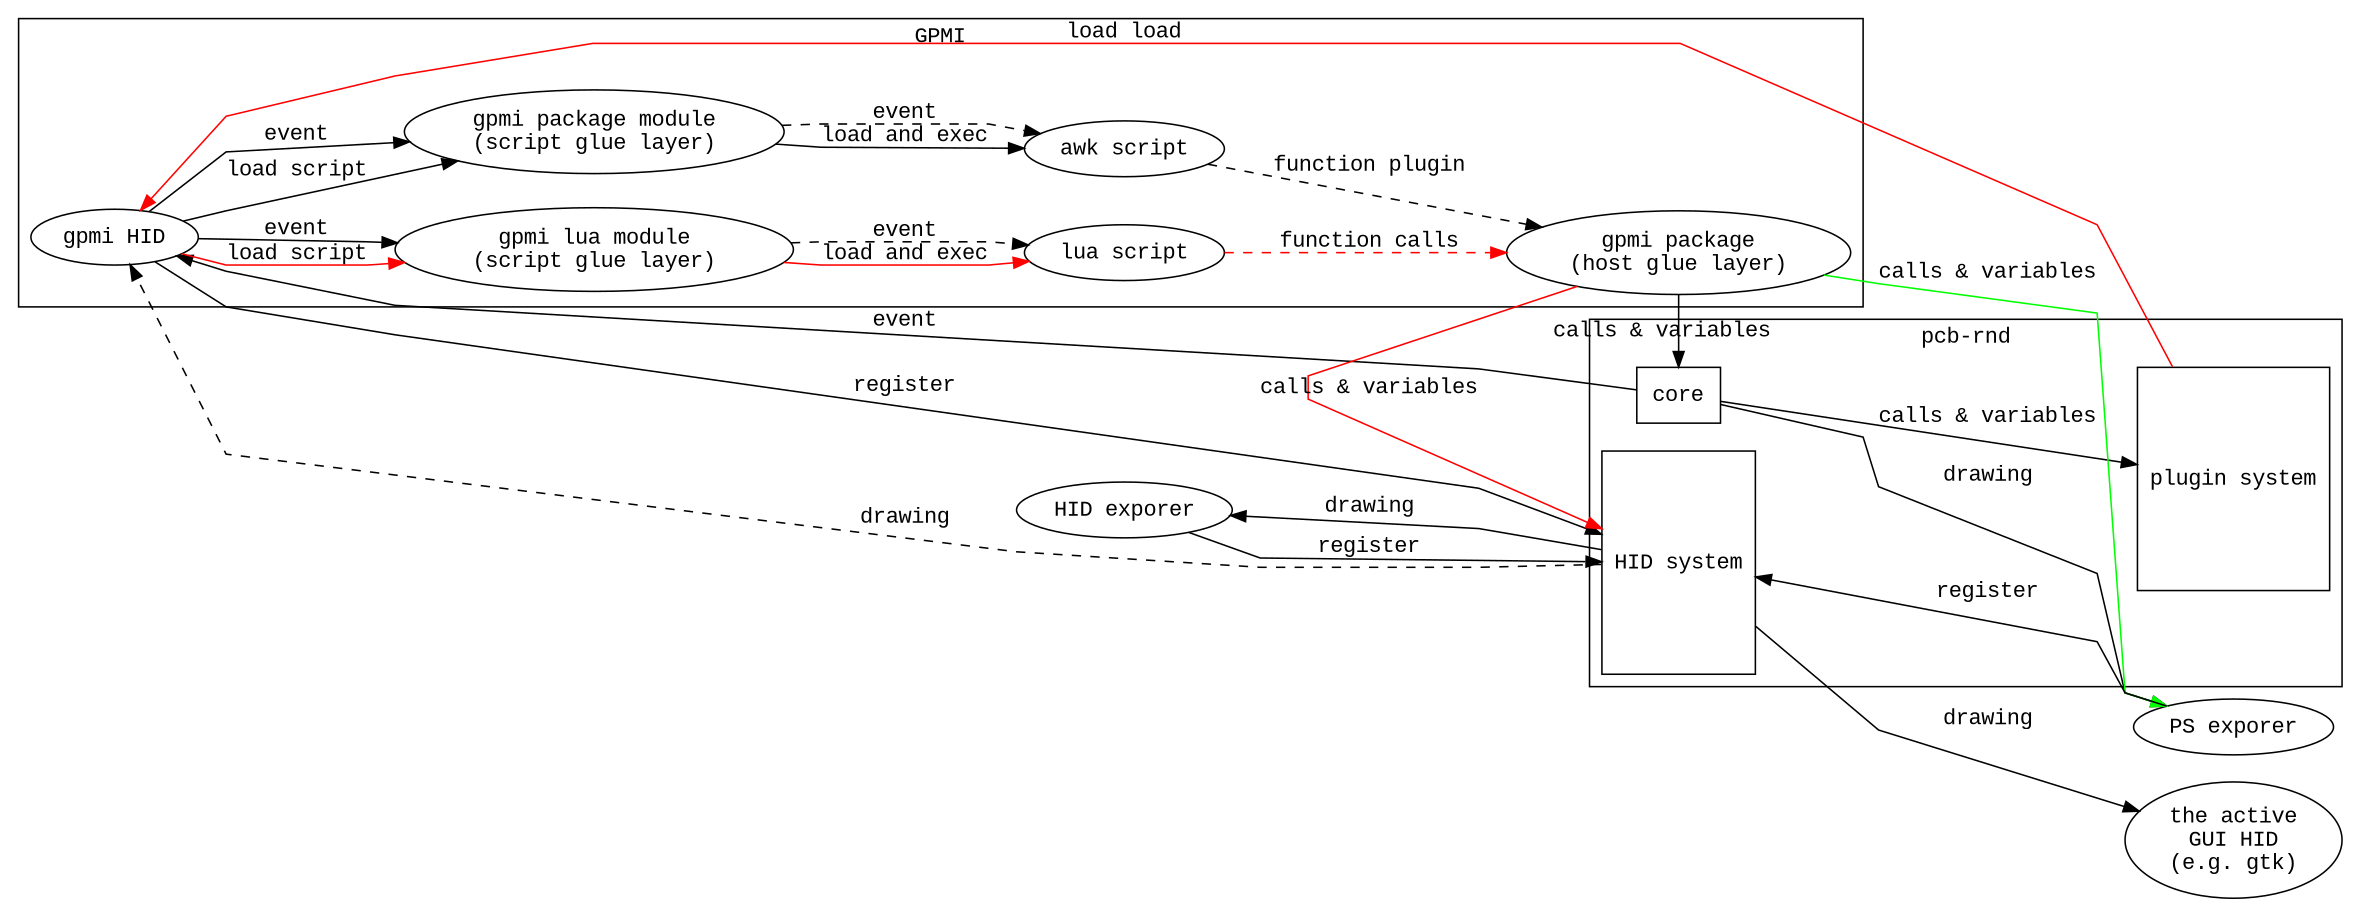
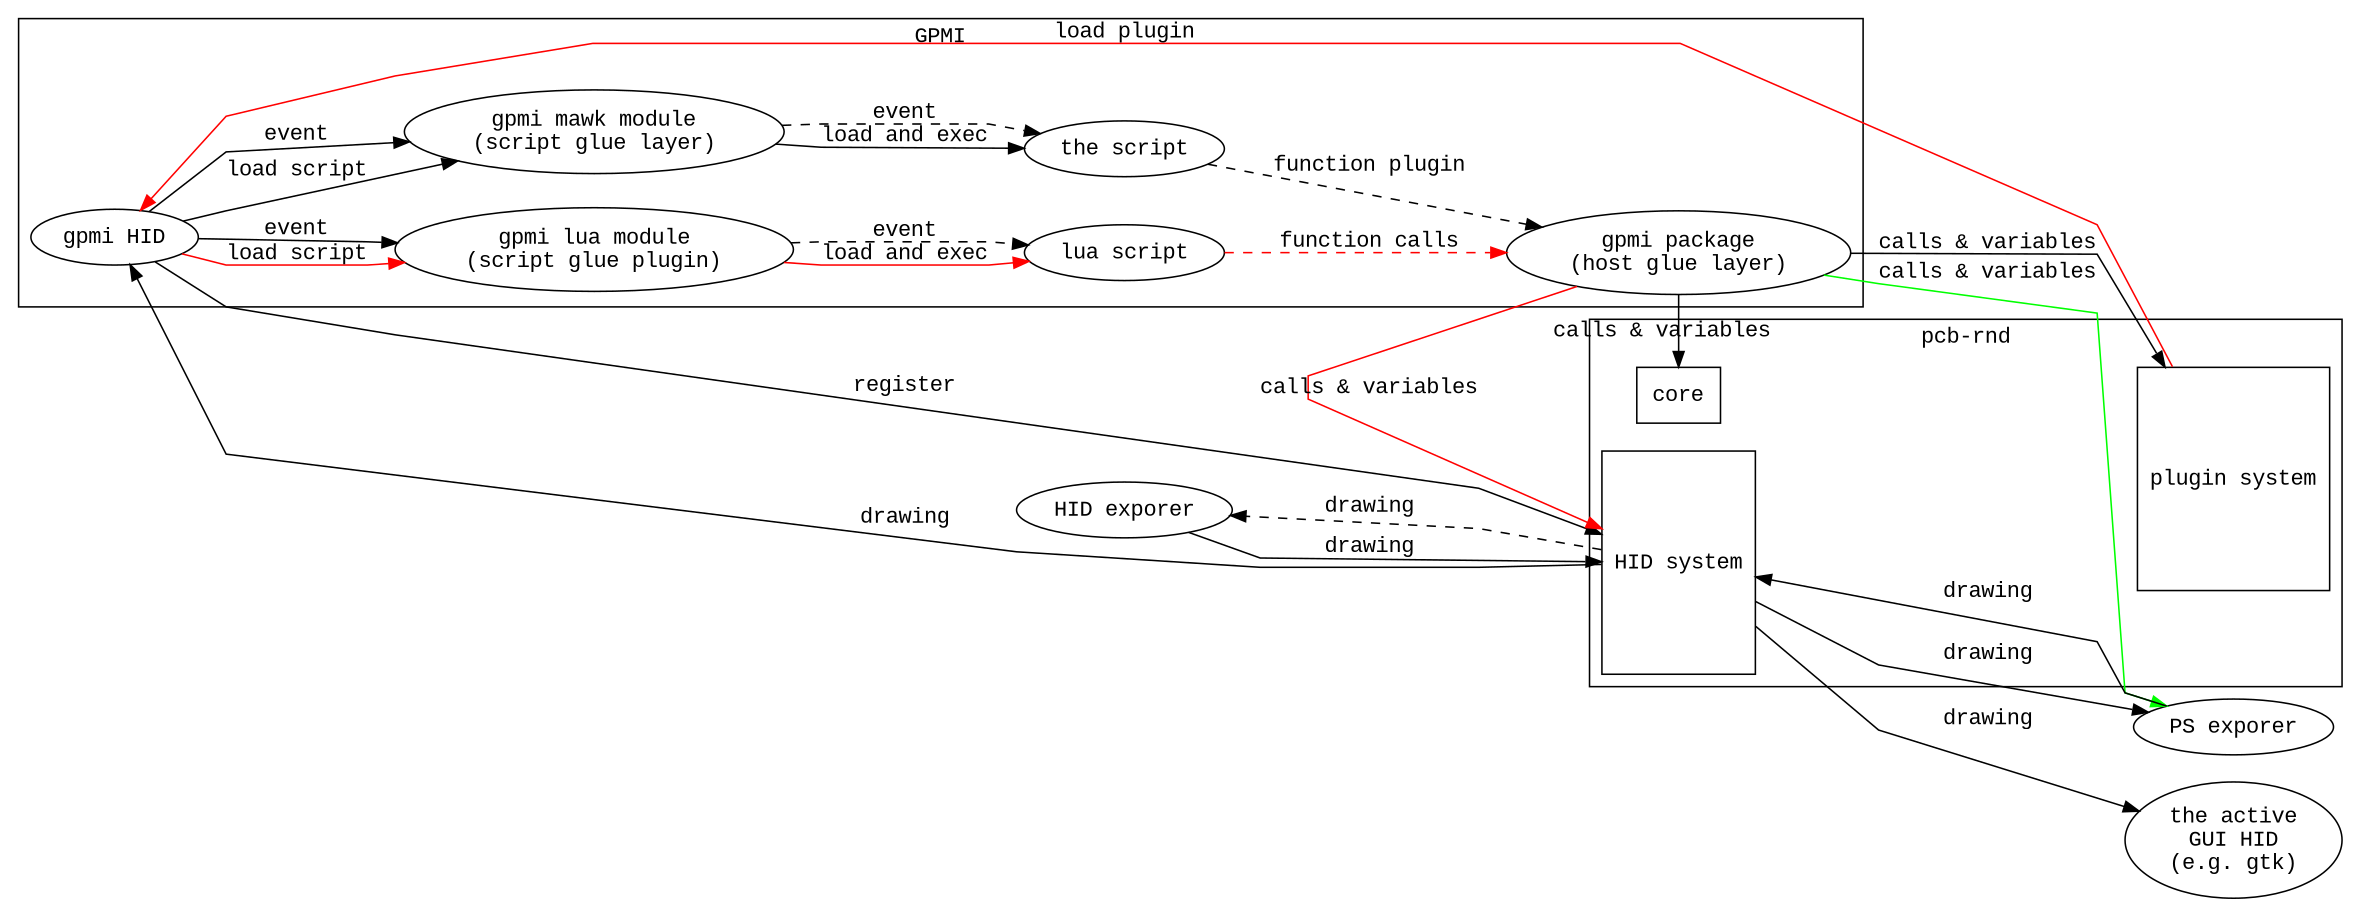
edge "plugin system" -> "gpmi HID": label "load load" -> "load plugin"
node "gpmi package module (script glue layer)": label "gpmi package module (script glue layer)" -> "gpmi mawk module (script glue layer)"
node "awk script": label "awk script" -> "the script"
node "gpmi lua module (script glue layer)": label "gpmi lua module (script glue layer)" -> "gpmi lua module (script glue plugin)"
edge "core" -> "gpmi HID": removed, label "event"
edge "core" -> "plugin system": now "gpmi package (host glue layer)" -> "plugin system"
edge "core" -> "PS exporer": now "HID system" -> "PS exporer"
edge "HID system" -> "HID exporer": style solid -> dashed
edge "HID system" -> "gpmi HID": style dashed -> solid
edge "HID exporer" -> "HID system": label "register" -> "drawing"
edge "PS exporer" -> "HID system": label "register" -> "drawing"
